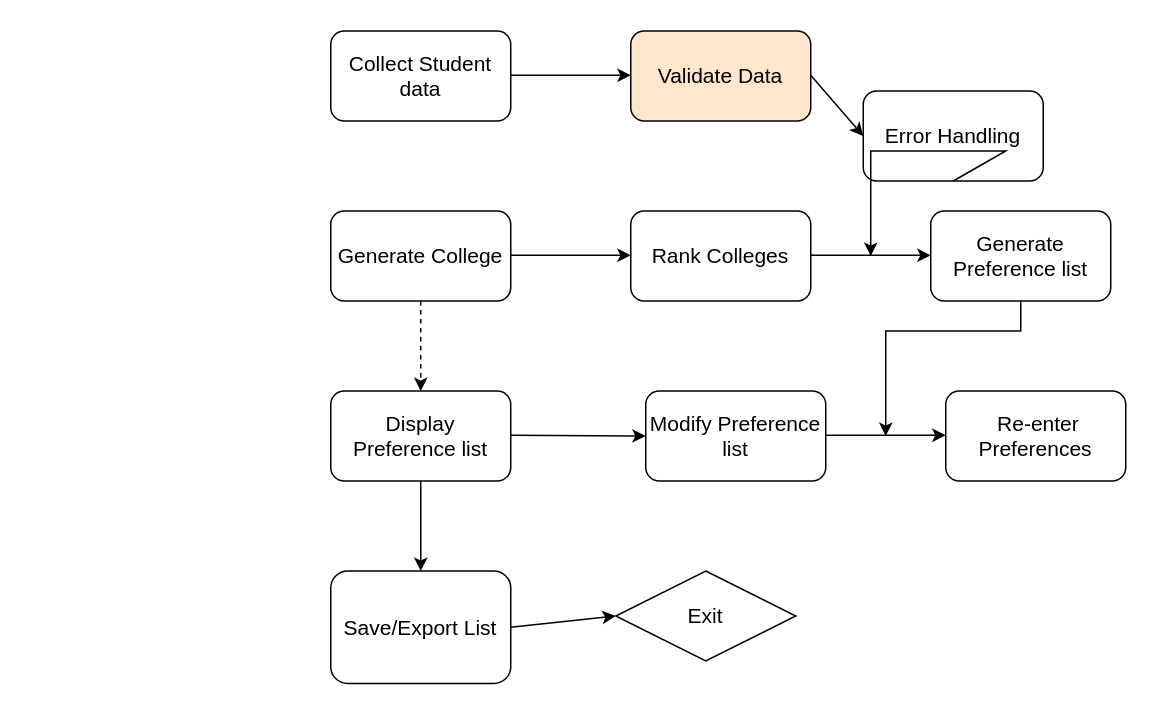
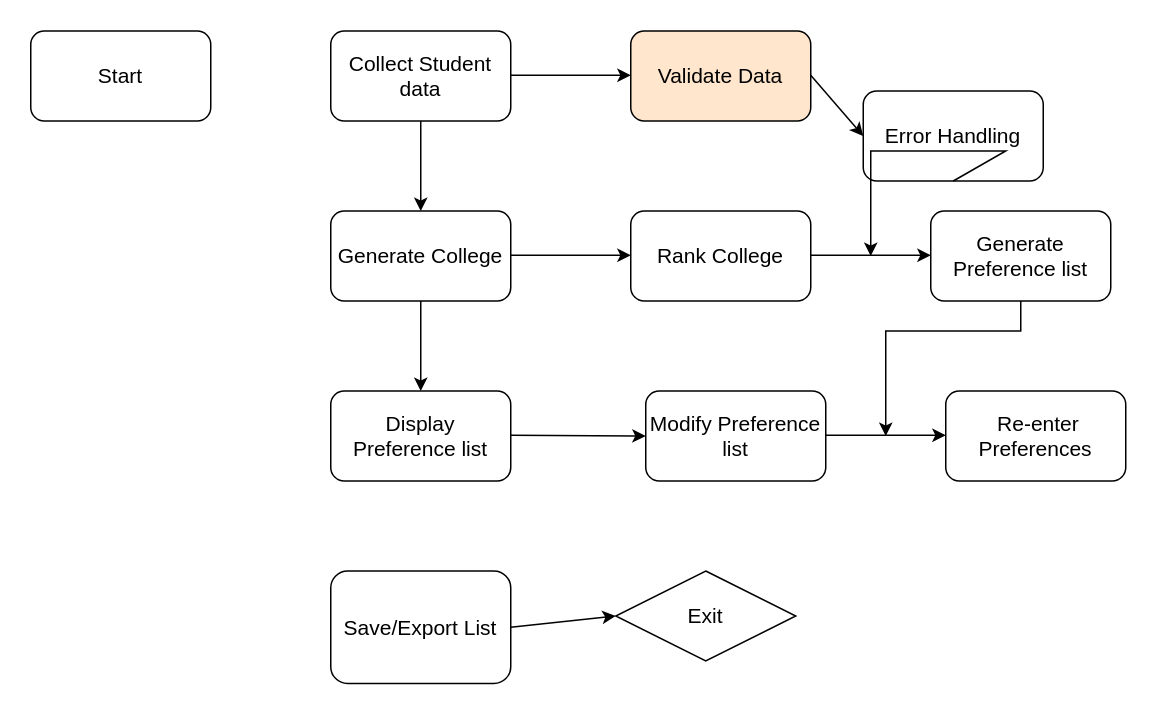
node "Start": added
edge "Collect Student data" -> "Generate College": added
node "Rank Colleges": label "Rank Colleges" -> "Rank College"
edge "Generate College" -> "Display Preference list": style dashed -> solid
edge "Display Preference list" -> "Save/Export List": removed
